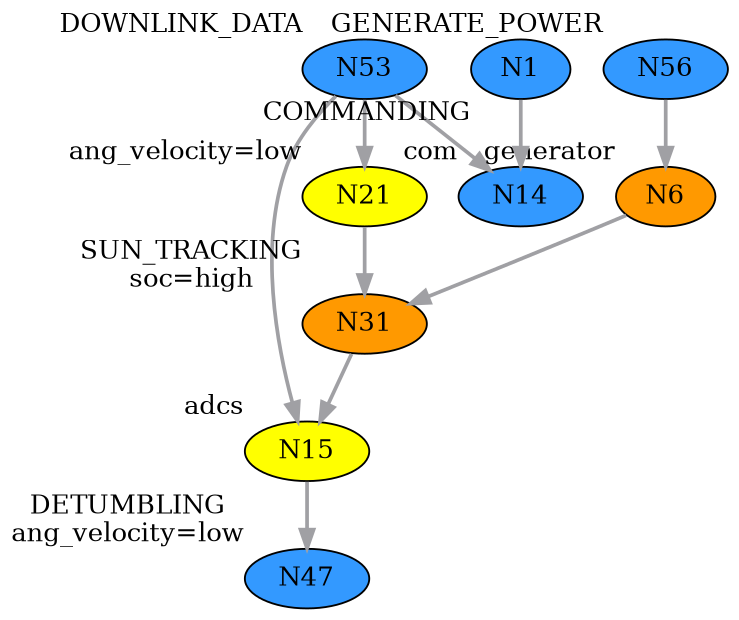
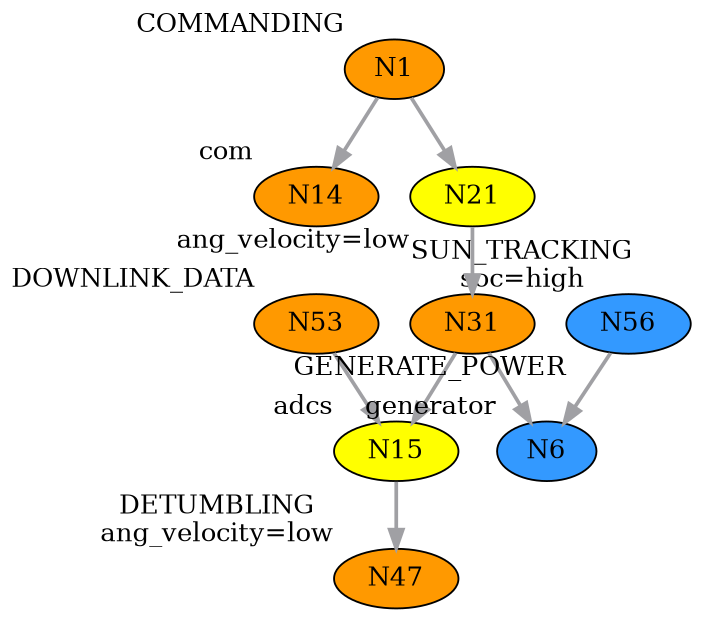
node "N53 DOWNLINK_DATA": fillcolor #3399ff -> #ff9900
node "N1 COMMANDING": fillcolor #3399ff -> #ff9900
edge "N53 DOWNLINK_DATA" -> "N21 ang_velocity=low": now "N1 COMMANDING" -> "N21 ang_velocity=low"
edge "N53 DOWNLINK_DATA" -> "N14 com": removed
node "N14 com": fillcolor #3399ff -> #ff9900
node "N6 generator": fillcolor #ff9900 -> #3399ff
edge "N6 generator" -> "N31 SUN_TRACKING soc=high": reversed
node "N47 DETUMBLING ang_velocity=low": fillcolor #3399ff -> #ff9900
